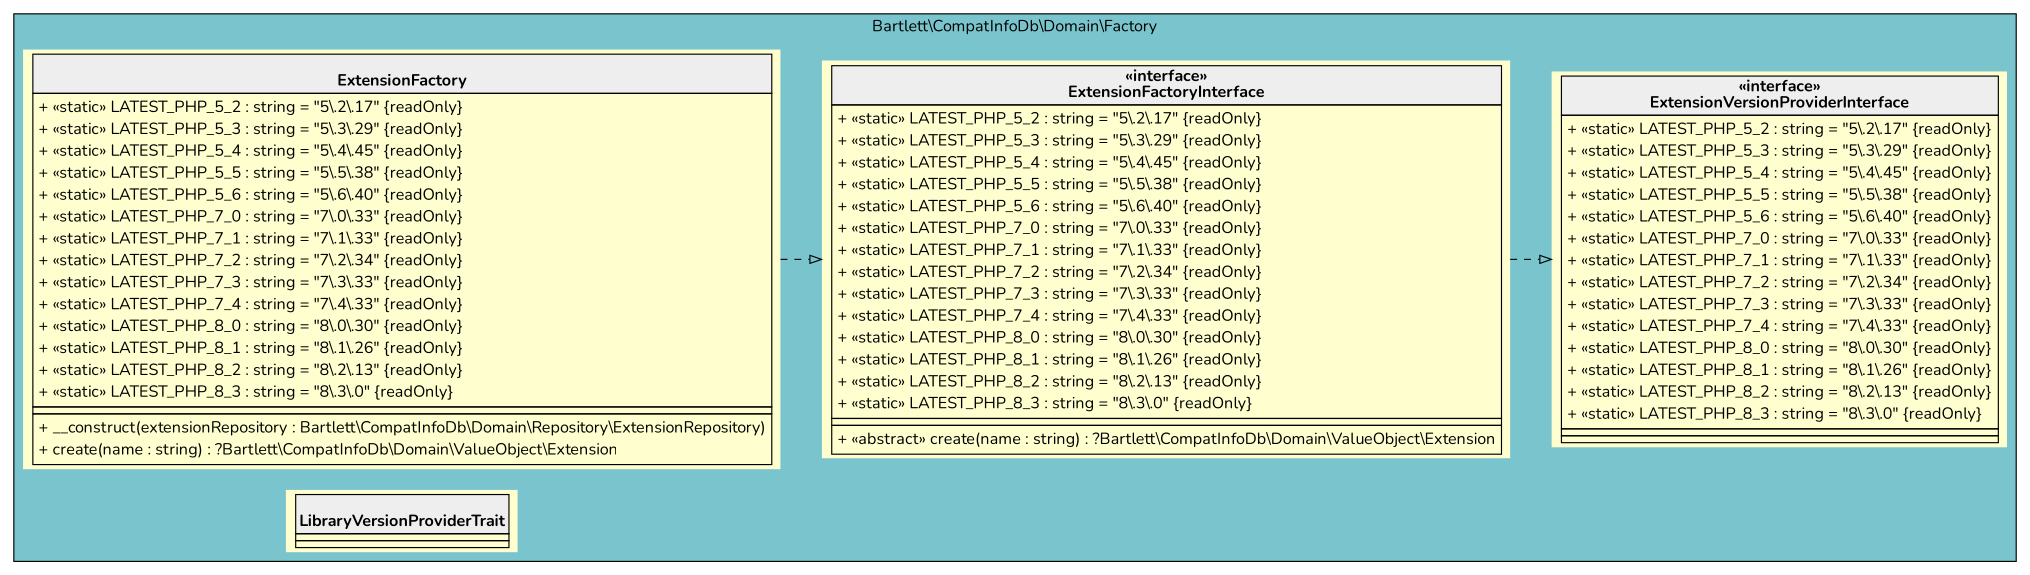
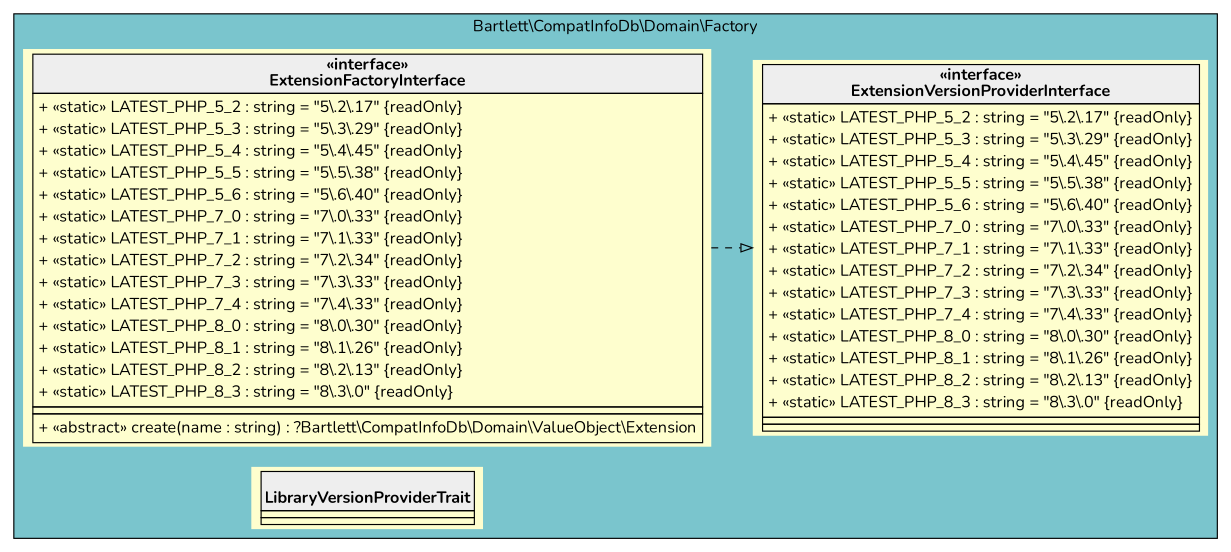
node "ExtensionFactory": removed
